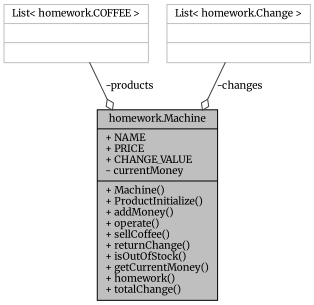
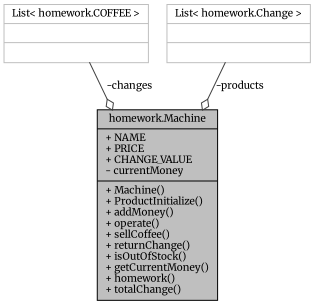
edge "List< homework.COFFEE >" -> "homework.Machine": label " -products" -> " -changes"
edge "List< homework.Change >" -> "homework.Machine": label " -changes" -> " -products"
